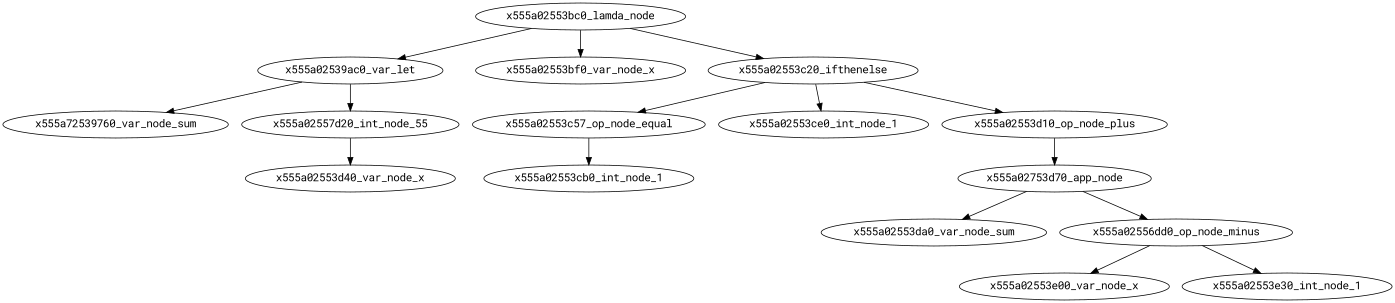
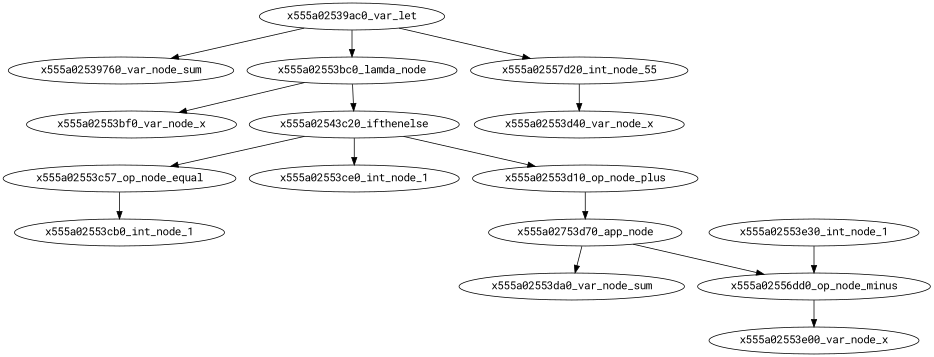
edge "x555a02553bc0_lamda_node" -> "x555a02539ac0_var_let": reversed
node "x555a02553c20_ifthenelse": label "x555a02553c20_ifthenelse" -> "x555a02543c20_ifthenelse"
node "x555a72539760_var_node_sum": label "x555a72539760_var_node_sum" -> "x555a02539760_var_node_sum"
edge "x555a02556dd0_op_node_minus" -> "x555a02553e30_int_node_1": reversed
